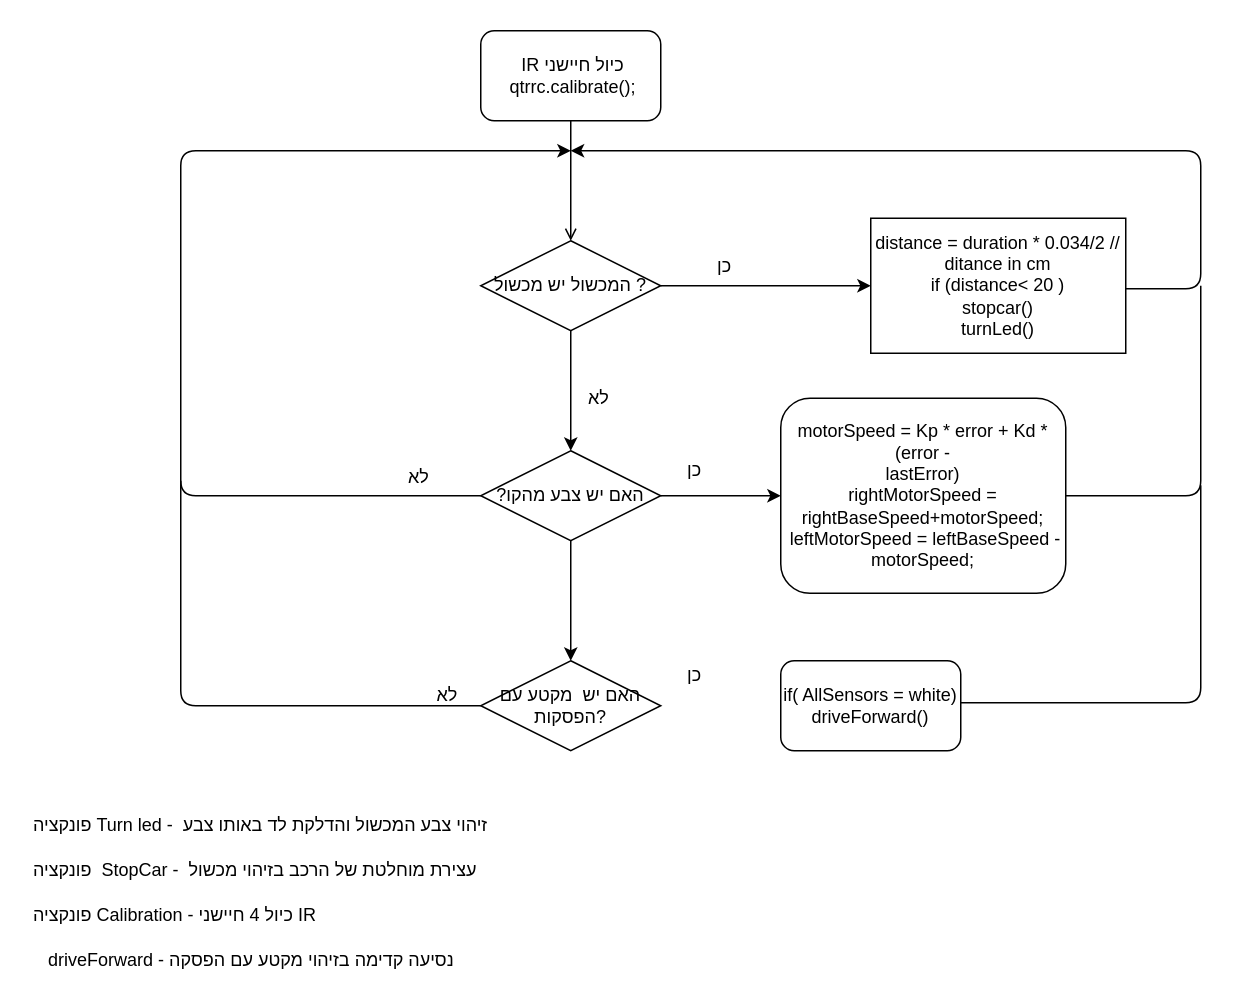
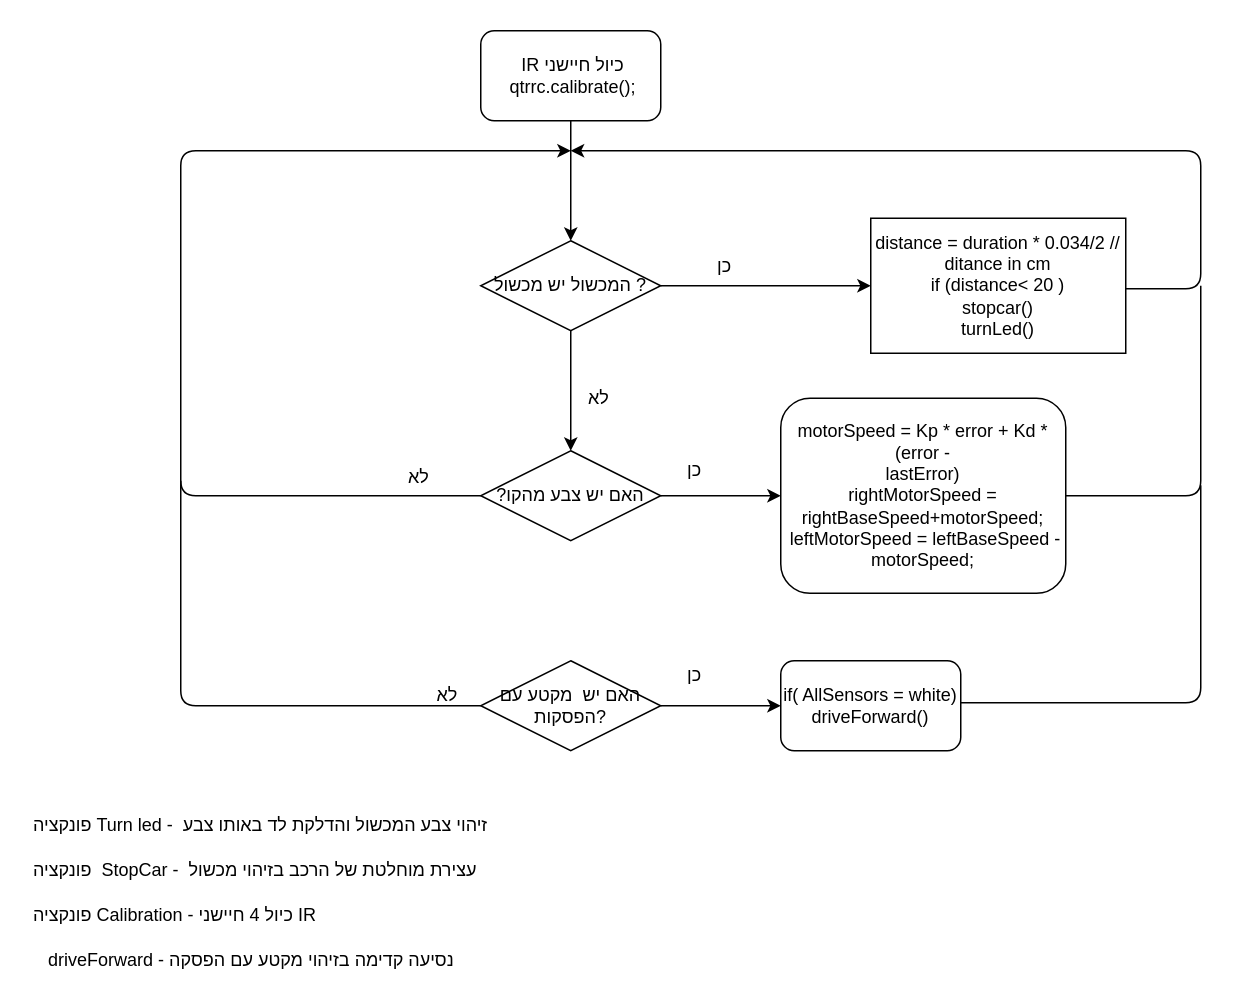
edge "IR כיול חיישני qtrrc.calibrate();" -> "המכשול יש מכשול ?": arrowhead open -> classic
edge "?האם יש צבע מהקו" -> "האם יש מקטע עם הפסקות?": removed
edge "האם יש מקטע עם הפסקות?" -> "if( AllSensors = white) driveForward()": added
